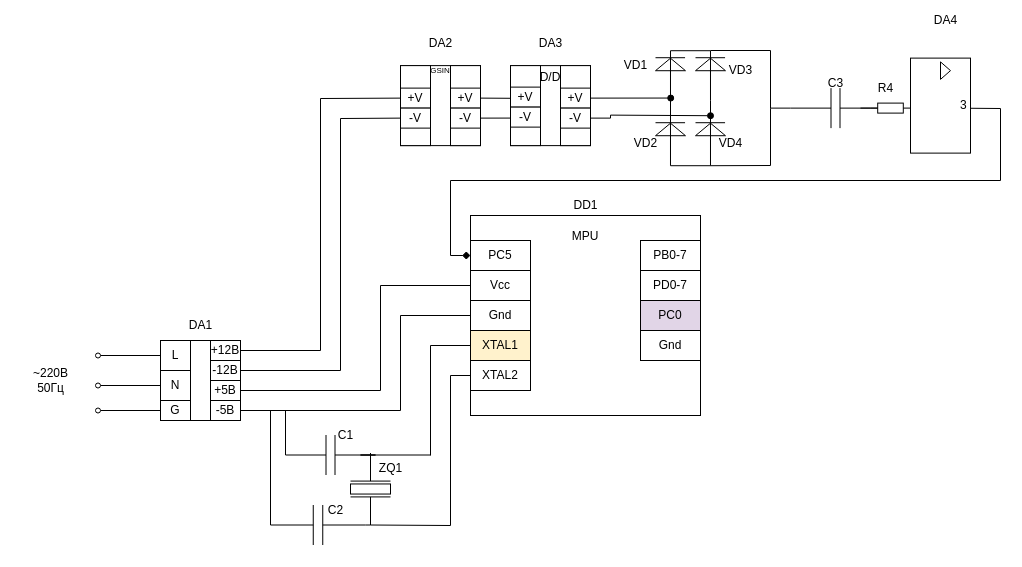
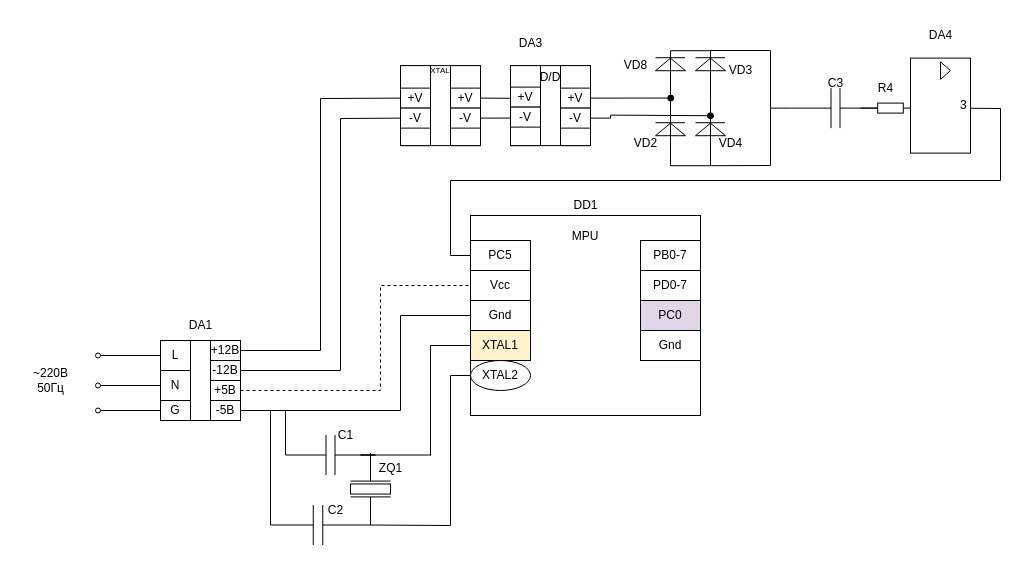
node "DA4": moved (946, 21) -> (941, 36)
node "DA2": removed
node "DA3": moved (551, 43) -> (531, 43)
node "VD1": label "VD1" -> "VD8"
node "GSIN": label "GSIN" -> "XTAL"
edge "3" -> "PC5": arrowhead diamond -> none
edge "Vcc" -- "+5В": style solid -> dashed
node "XTAL2": shape rectangle -> ellipse
